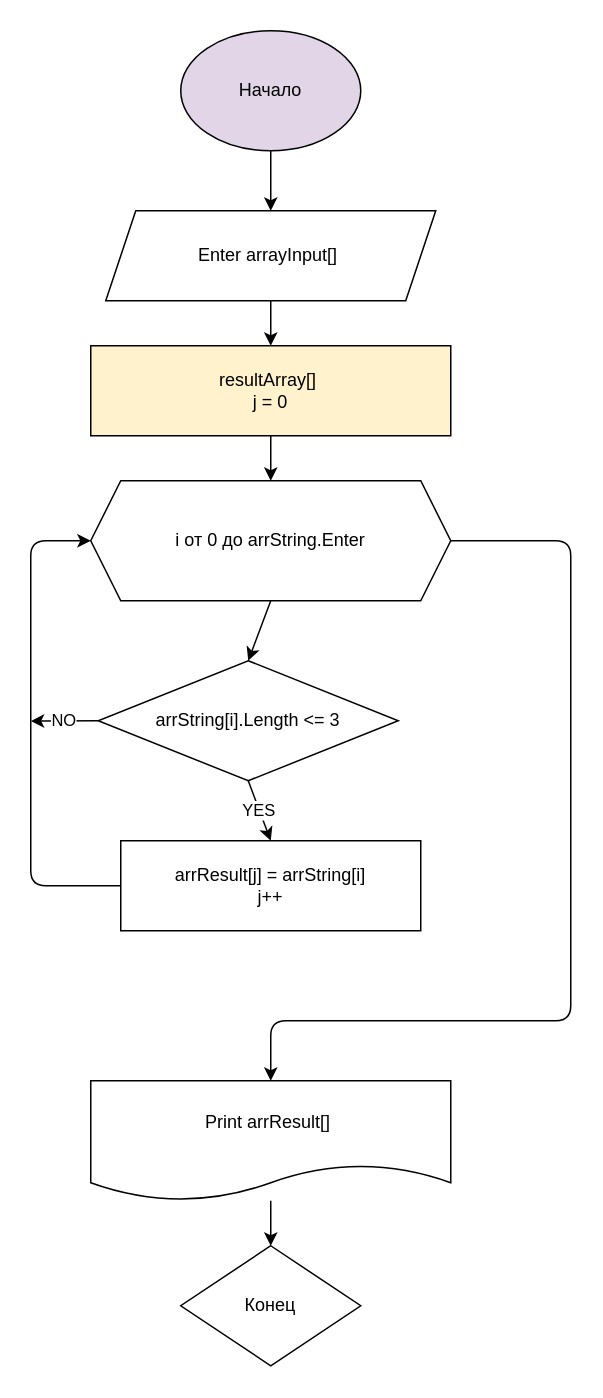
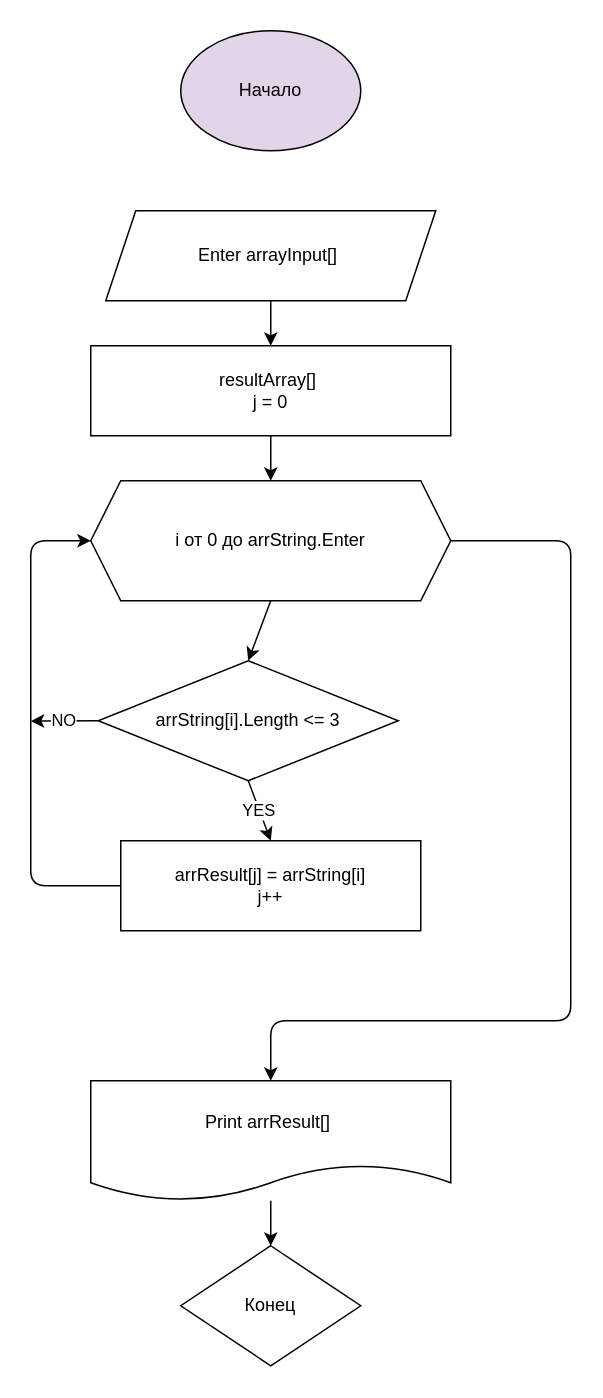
edge "Начало" -> "Enter arrayInput[]": removed
node "resultArray[] j = 0": fillcolor #fff2cc -> #ffffff
